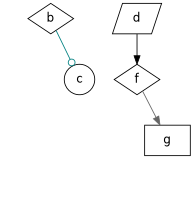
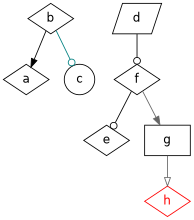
edge "d" -> "f": arrowhead normal -> odot
node "a": added
node "e": added
node "h": added
